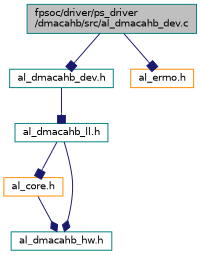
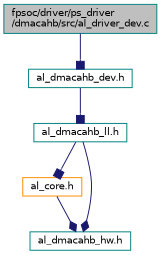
node "fpsoc/driver/ps_driver /dmacahb/src/al_dmacahb_dev.c": label "fpsoc/driver/ps_driver /dmacahb/src/al_dmacahb_dev.c" -> "fpsoc/driver/ps_driver /dmacahb/src/al_driver_dev.c"
node "al_errno.h": removed
